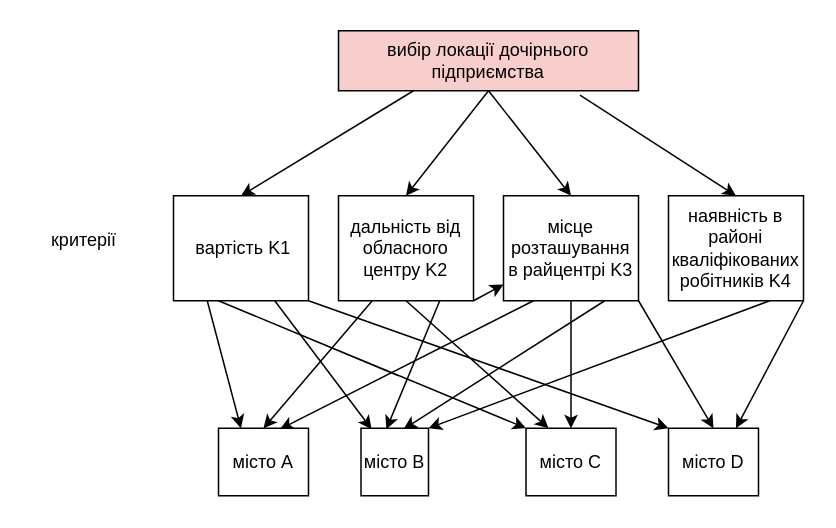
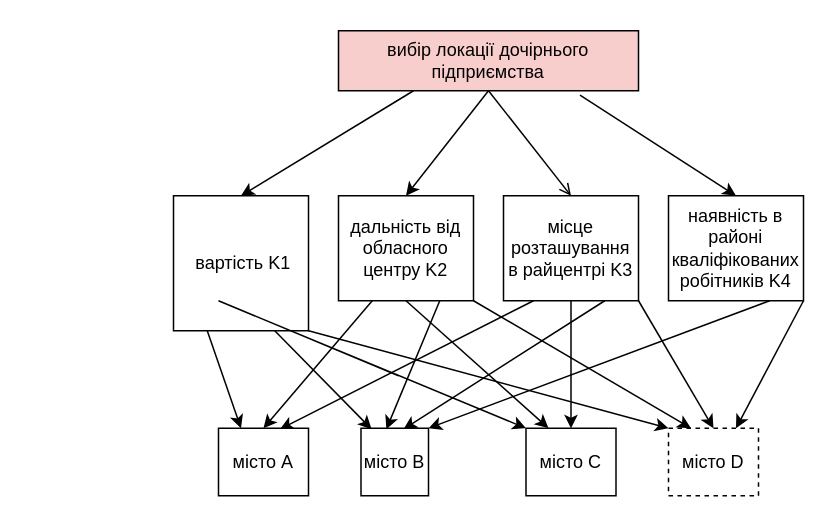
edge "вибір локації дочірнього підприємства" -> "місце розташування в райцентрі K3": arrowhead classic -> open
node "критерії": removed
node "вартість K1": size 135x105 -> 135x135
edge "дальність від обласного центру K2" -> "місце розташування в райцентрі K3": now "дальність від обласного центру K2" -> "місто D"
node "місто D": style solid -> dashed
